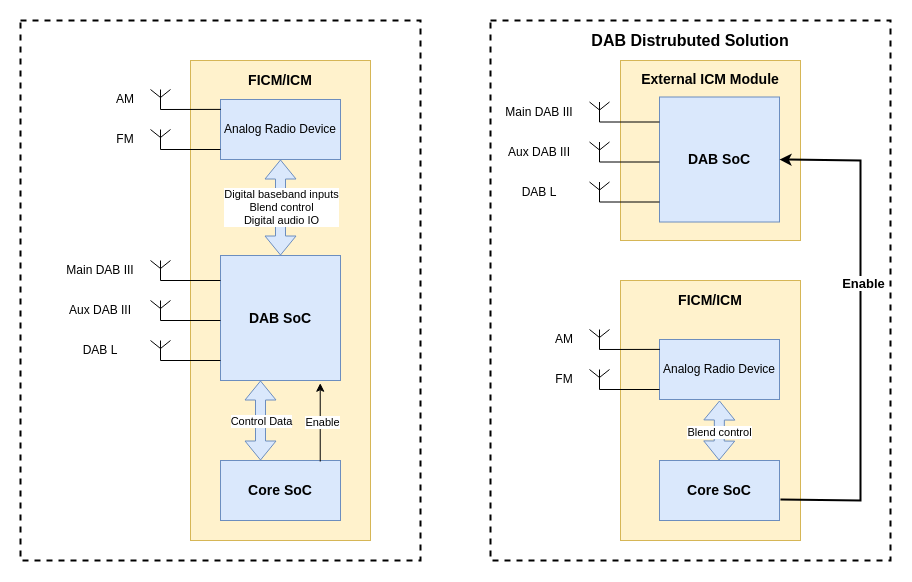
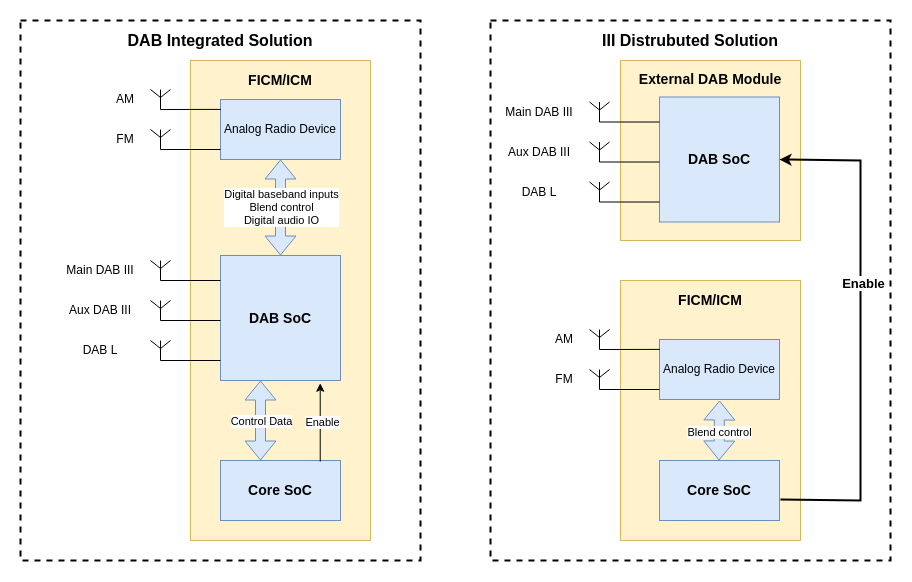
node "DAB Integrated Solution": added
node "DAB Distrubuted Solution": label "DAB Distrubuted Solution" -> "III Distrubuted Solution"
node "External ICM Module": label "External ICM Module" -> "External DAB Module"
